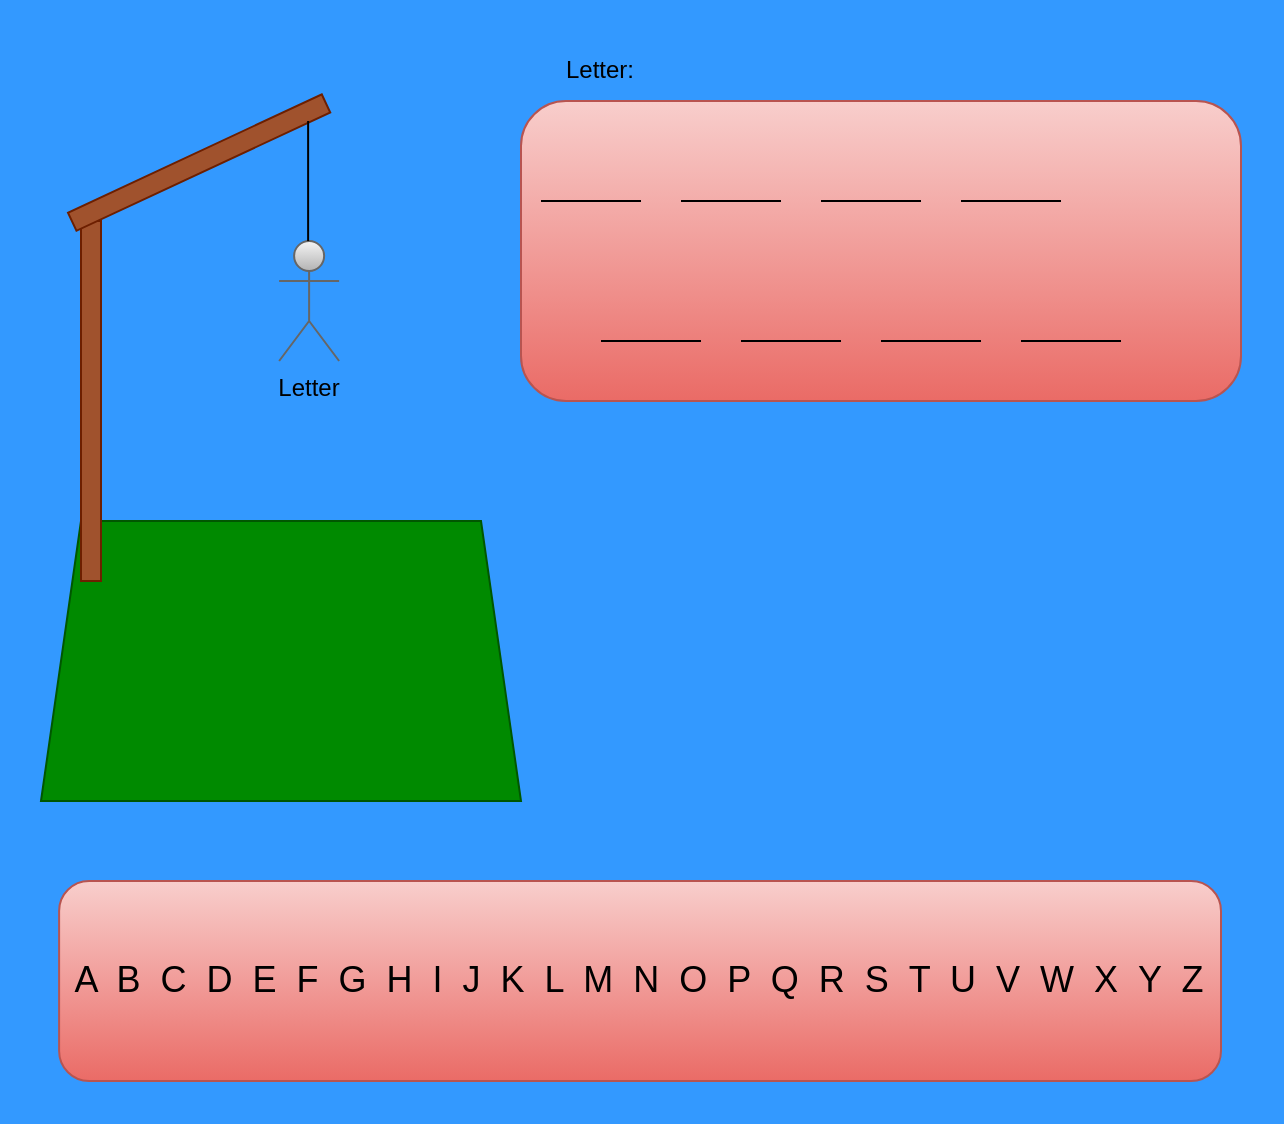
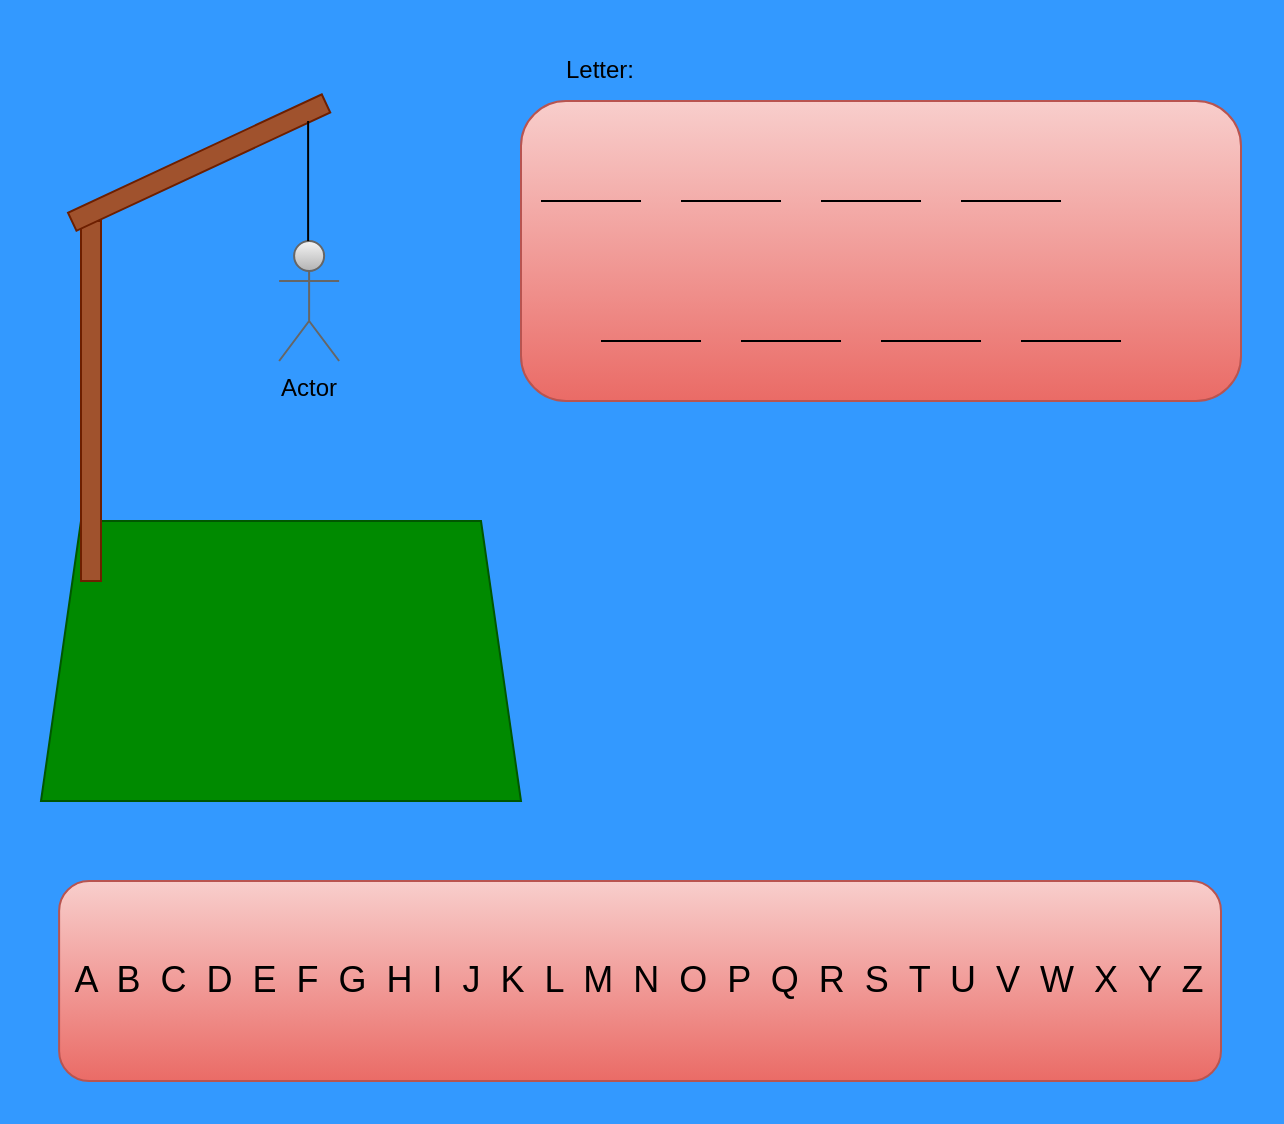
node "Letter": label "Letter" -> "Actor"
